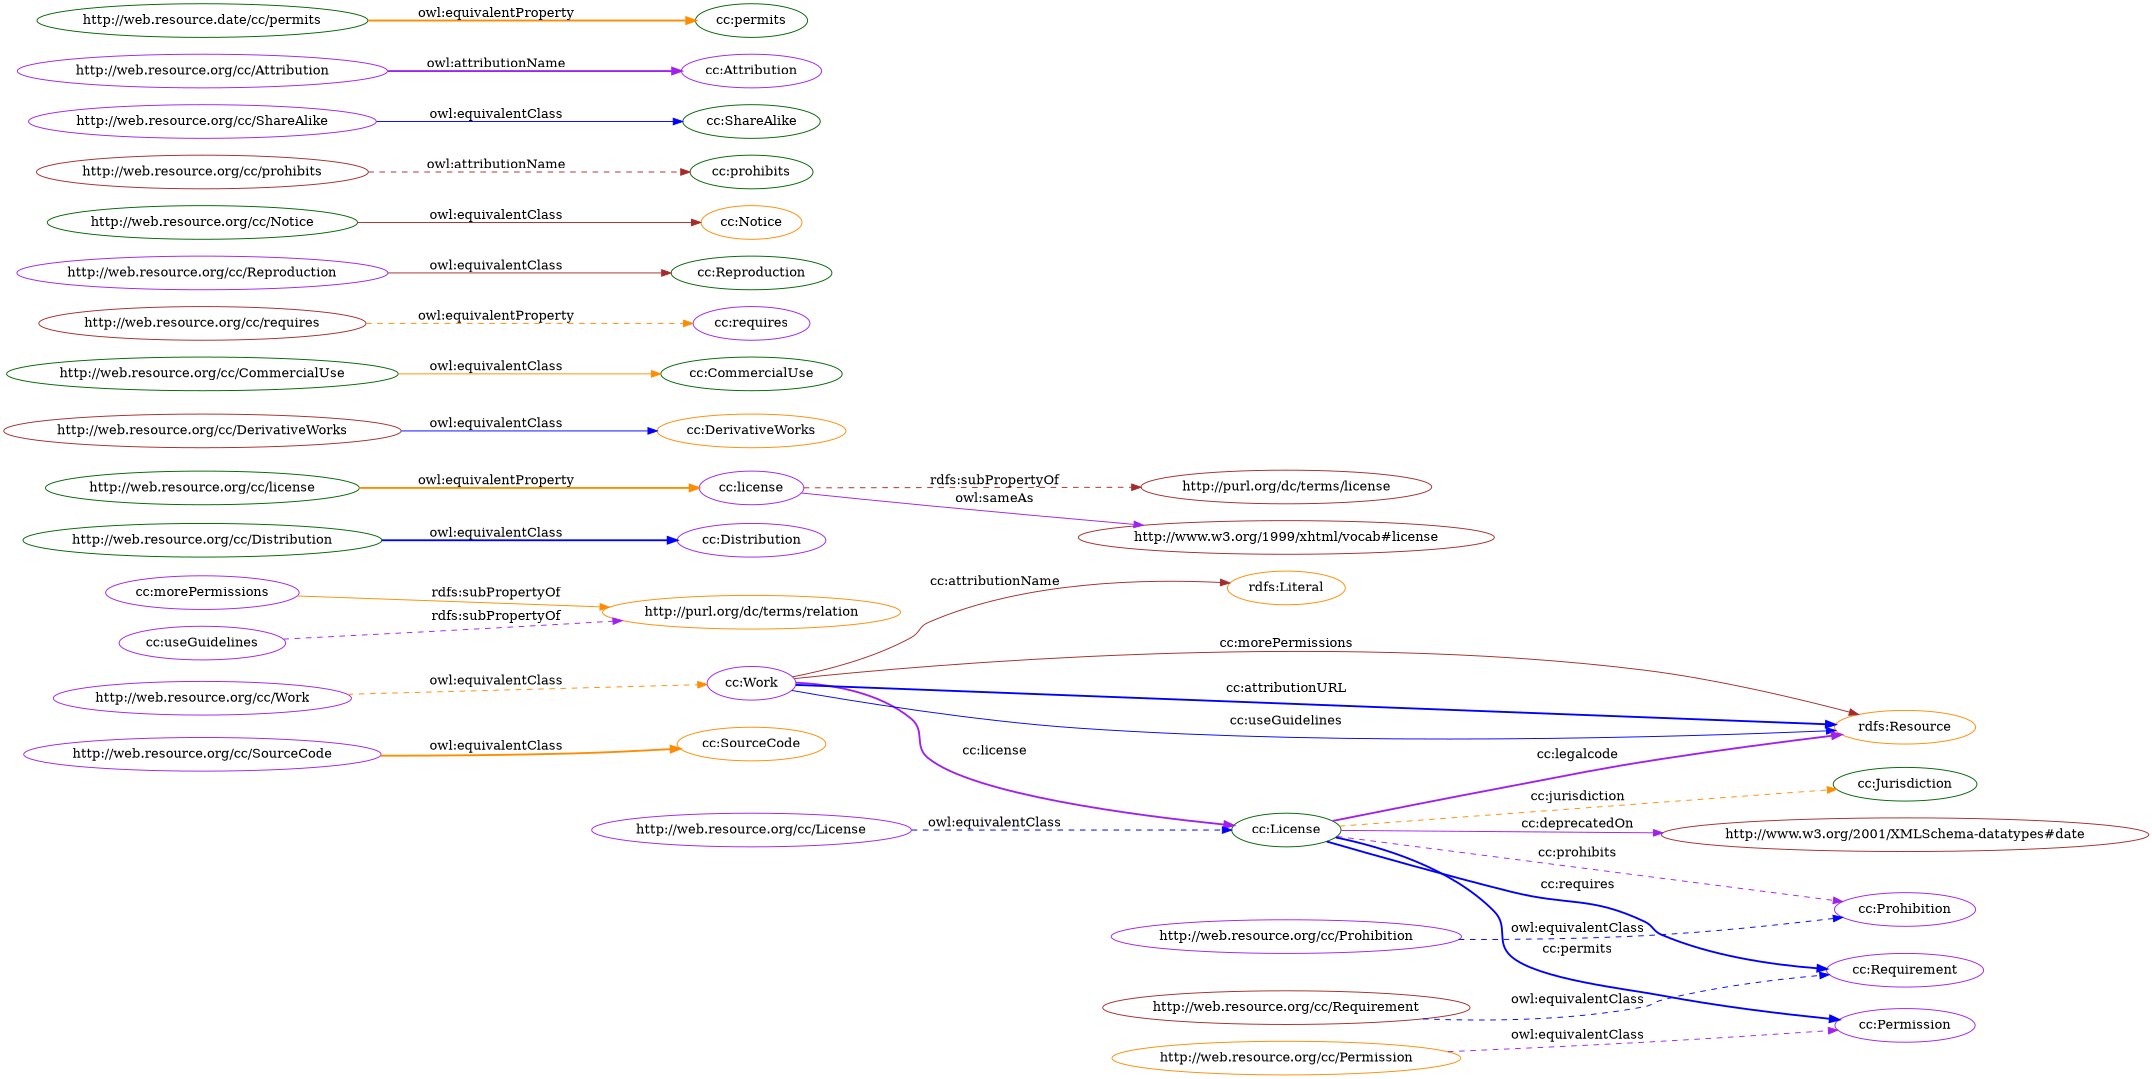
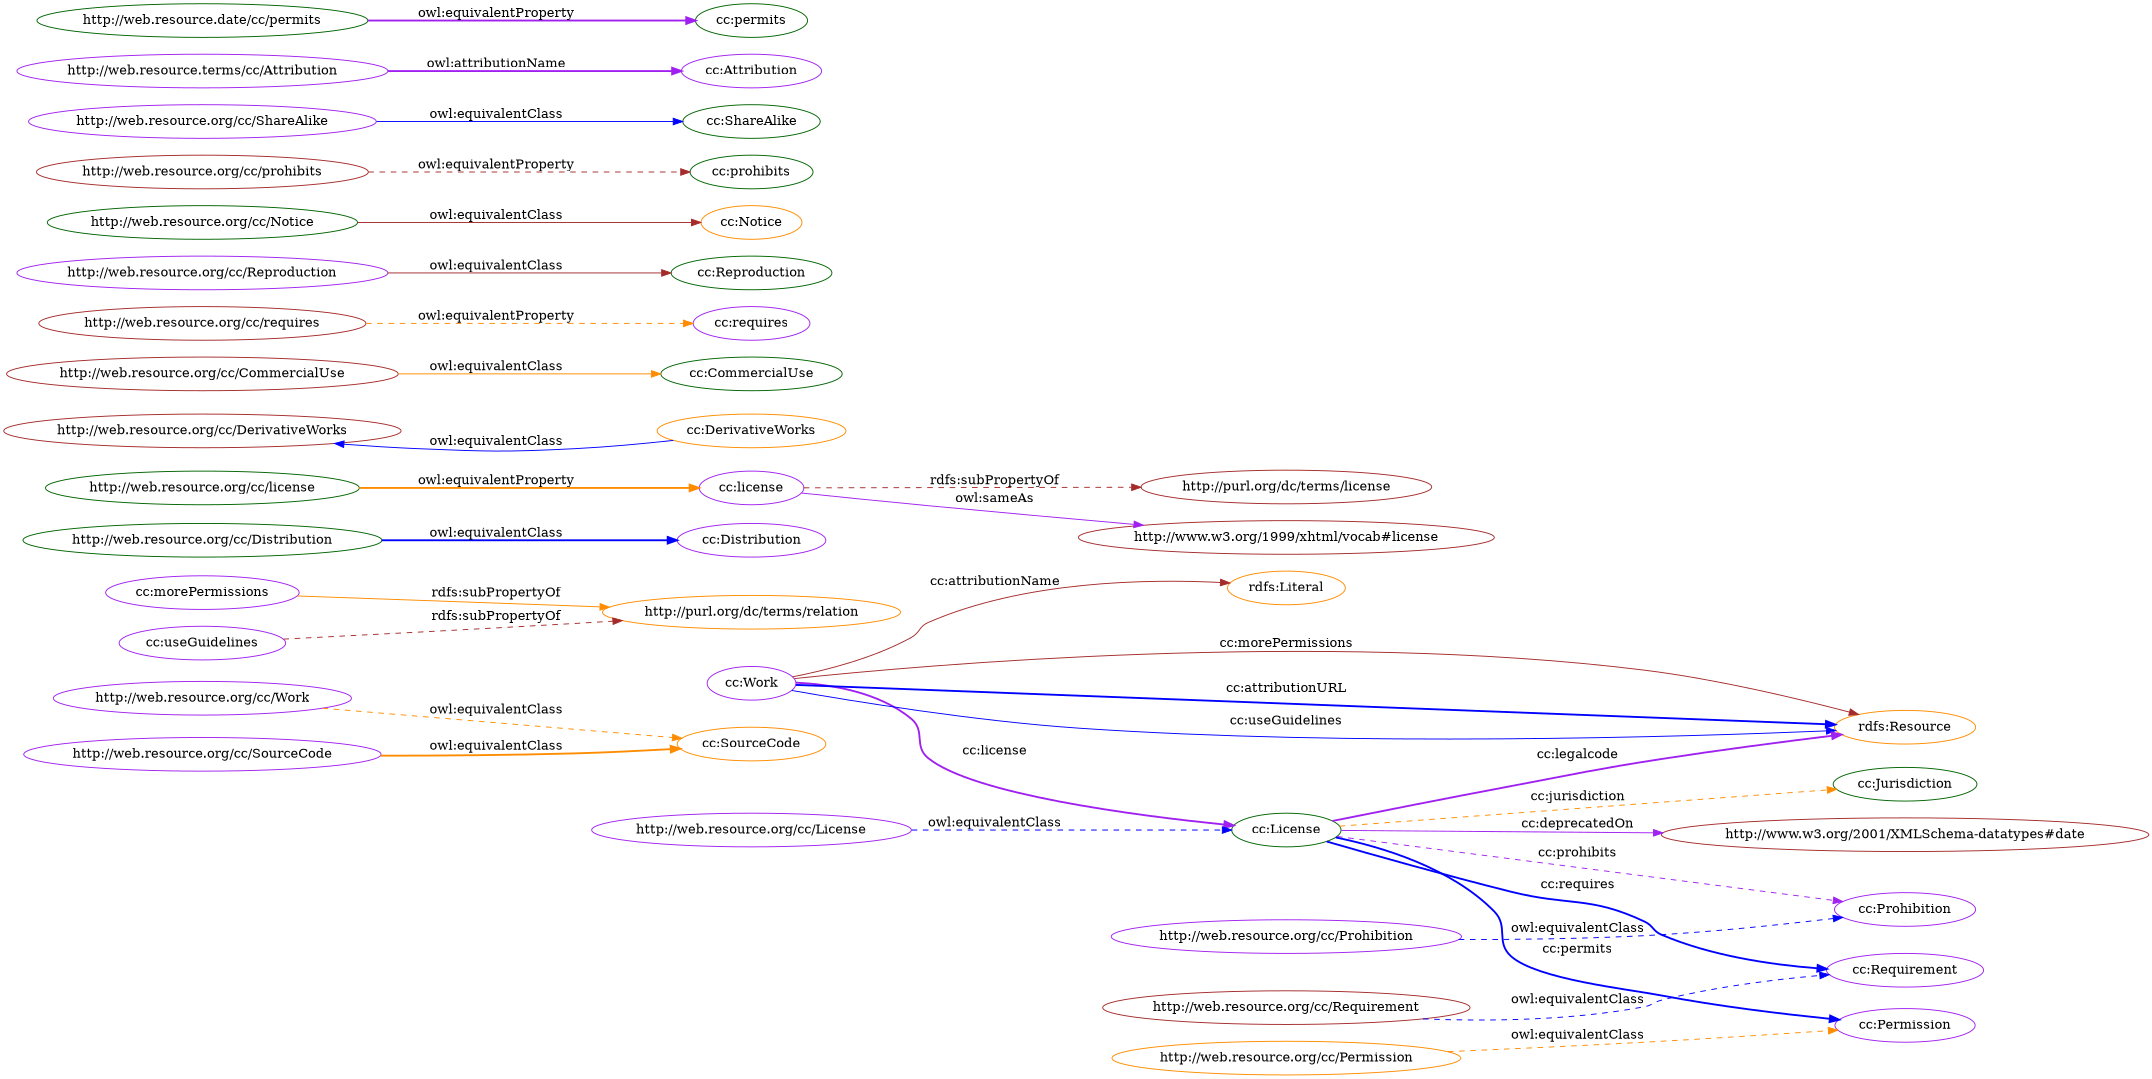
edge "http://web.resource.date/cc/permits" -> "cc:permits": color darkorange -> purple
node "http://web.resource.org/cc/Attribution": label "http://web.resource.org/cc/Attribution" -> "http://web.resource.terms/cc/Attribution"
edge "http://web.resource.org/cc/prohibits" -> "cc:prohibits": label "owl:attributionName" -> "owl:equivalentProperty"
node "http://web.resource.org/cc/CommercialUse": color darkgreen -> brown
edge "http://web.resource.org/cc/DerivativeWorks" -> "cc:DerivativeWorks": reversed
edge "cc:useGuidelines" -> "http://purl.org/dc/terms/relation": color purple -> brown
edge "http://web.resource.org/cc/Work" -> "cc:Work": now "http://web.resource.org/cc/Work" -> "cc:SourceCode"
edge "http://web.resource.org/cc/Permission" -> "cc:Permission": color purple -> darkorange
